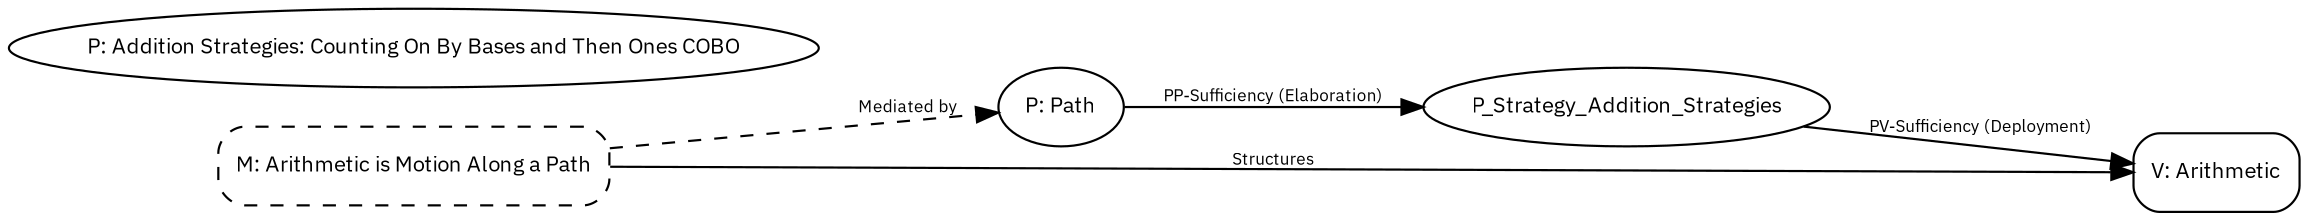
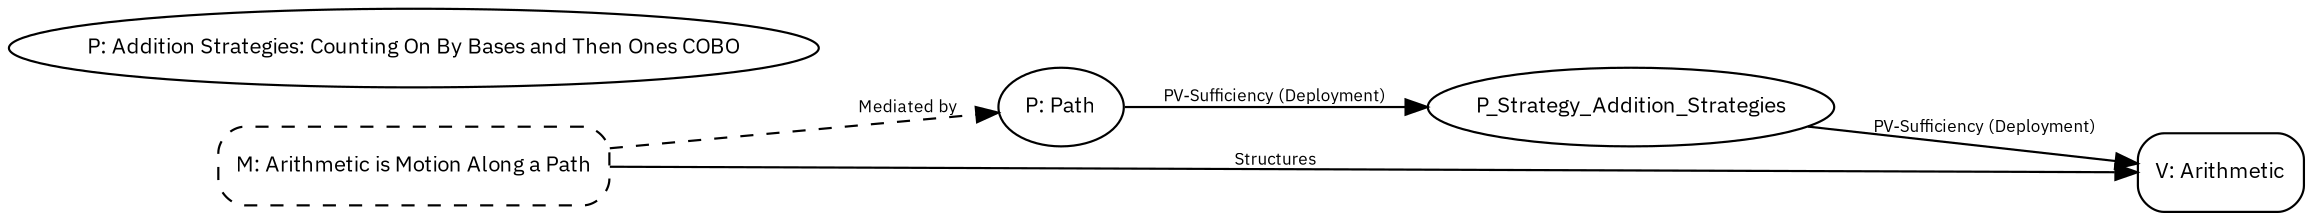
edge "P: Path" -> "P_Strategy_Addition_Strategies": label "PP-Sufficiency (Elaboration)" -> "PV-Sufficiency (Deployment)"
